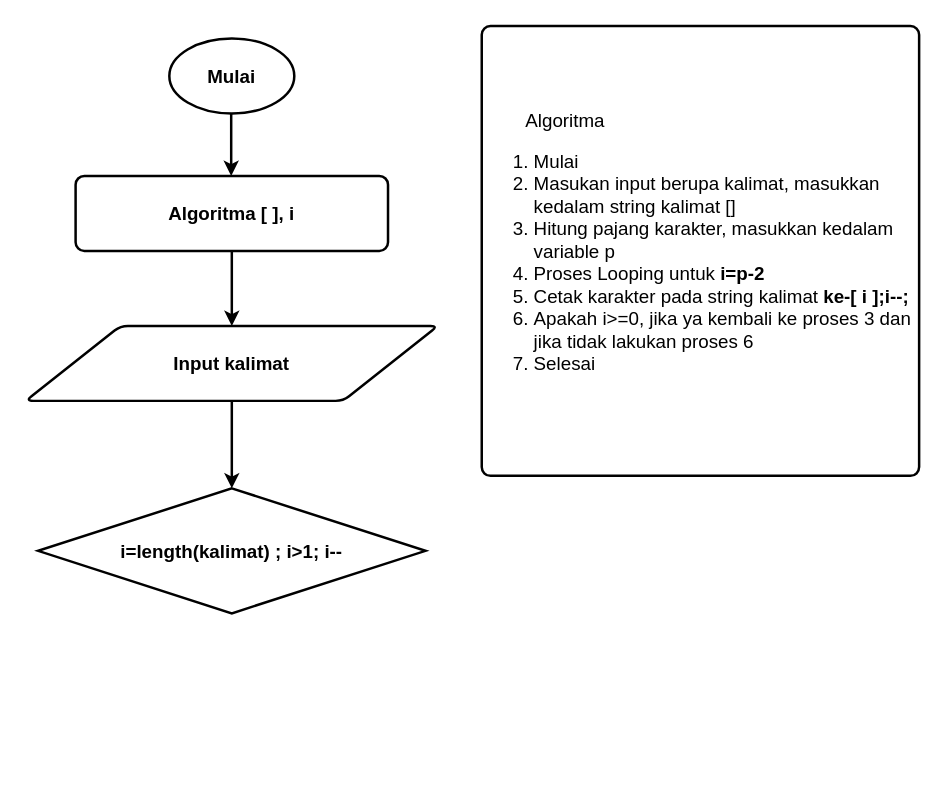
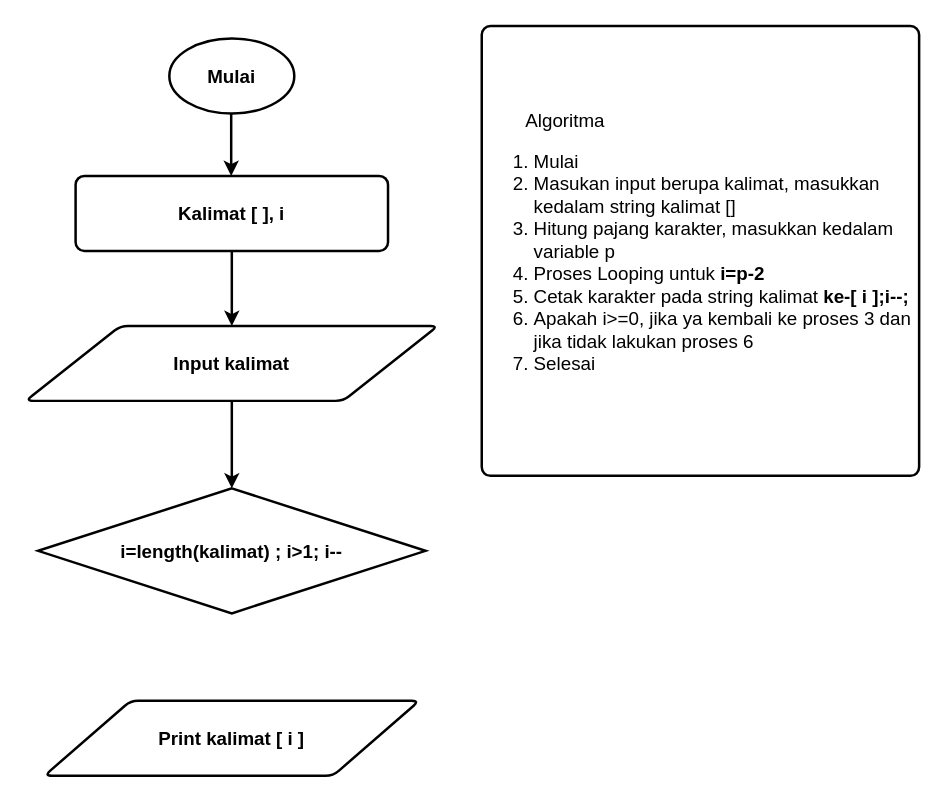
node "Algoritma [ ], i": label "Algoritma [ ], i" -> "Kalimat [ ], i"
node "Print kalimat [ i ]": added
